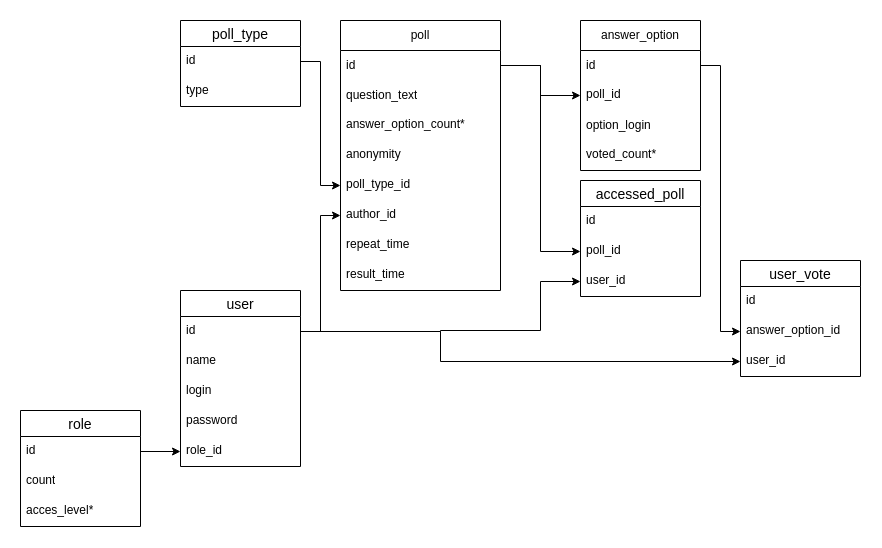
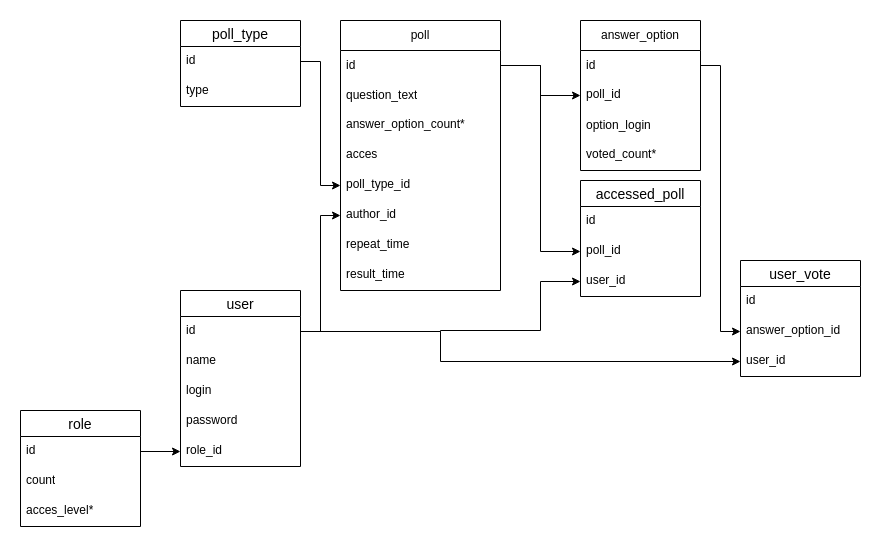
node "anonymity": label "anonymity" -> "acces"
